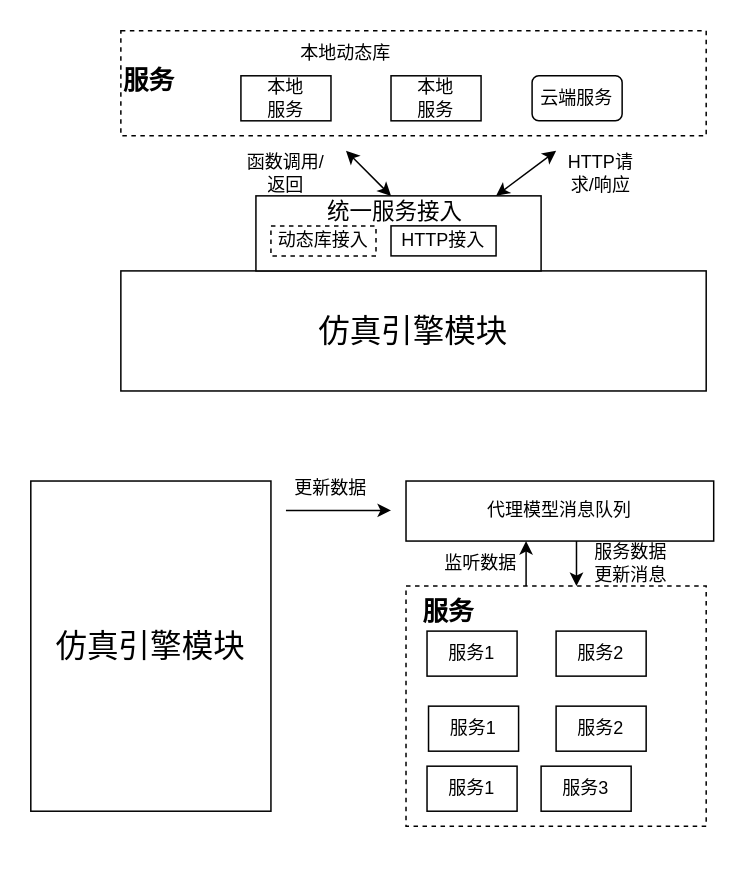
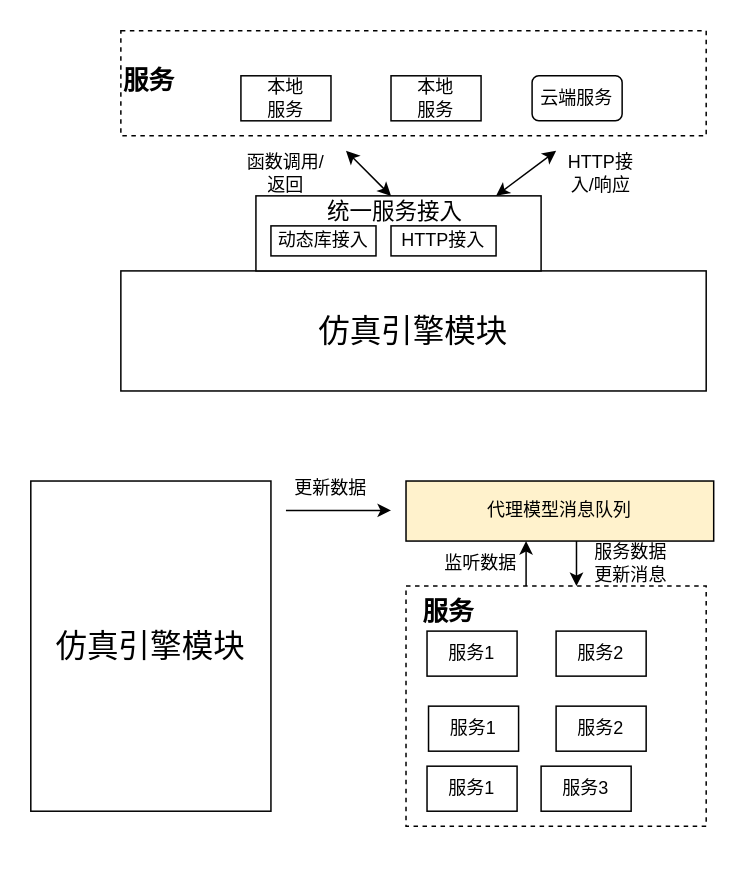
node "本地动态库": removed
node "HTTP请求/响应": label "HTTP请求/响应" -> "HTTP接入/响应"
node "动态库接入": style dashed -> solid
node "代理模型消息队列": fillcolor #ffffff -> #fff2cc
